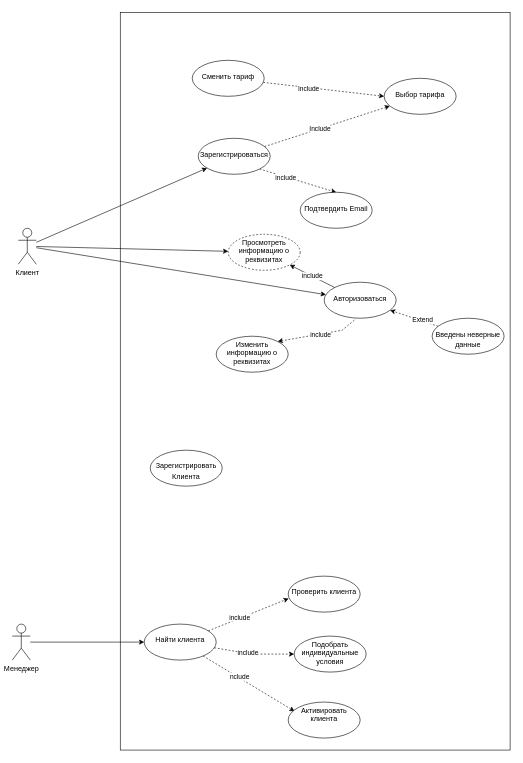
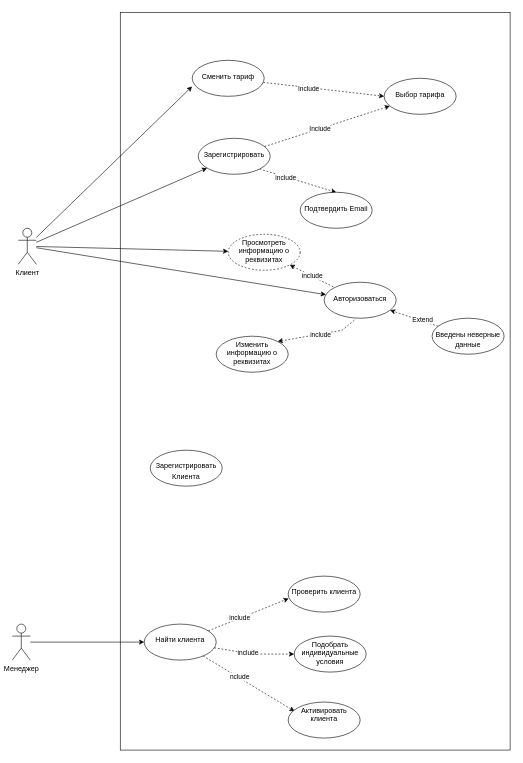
node "Зарегистрироваться": label "Зарегистрироваться" -> "Зарегистрировать"
edge "Клиент" -> "Сменить тариф": added
edge "Авторизоваться" -> "Просмотреть информацию о реквизитах": style solid -> dashed
